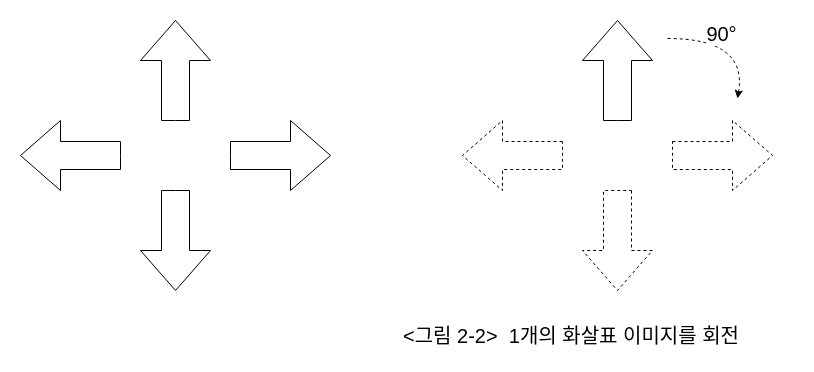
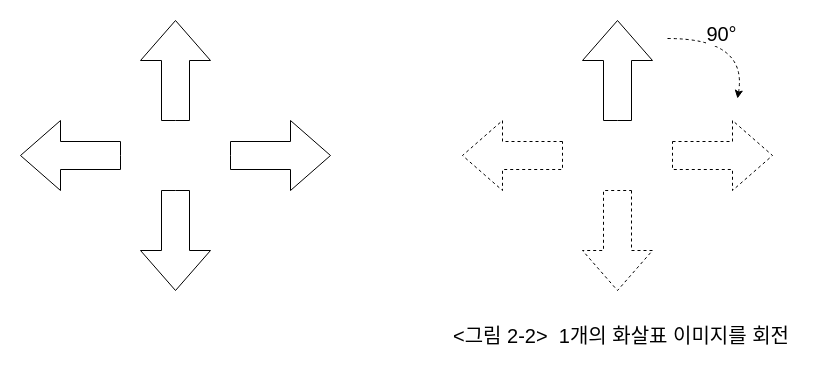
node "<그림 2-2> 1개의 화살표 이미지를 회전": moved (572, 336) -> (622, 336)
